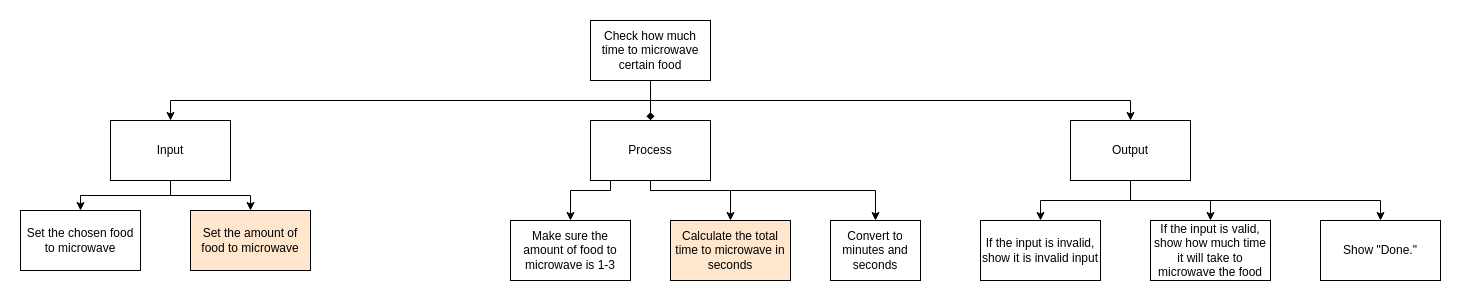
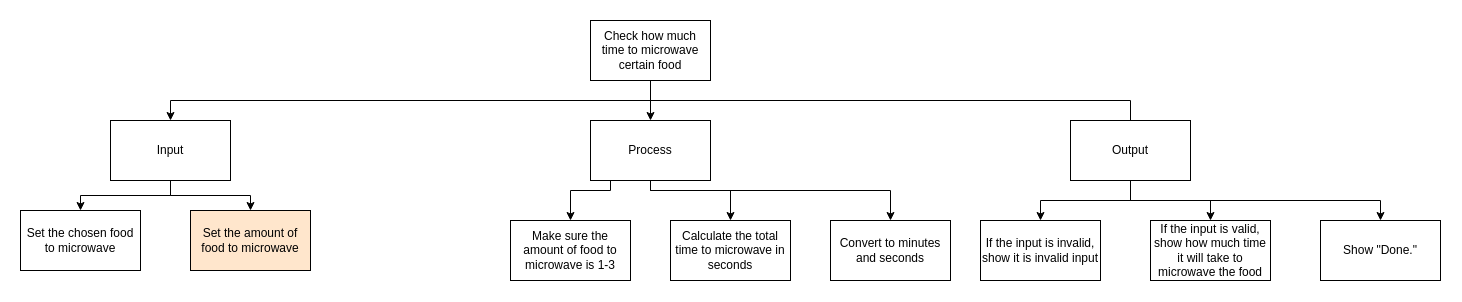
edge "Check how much time to microwave certain food" -> "Process": arrowhead diamond -> classic
edge "Check how much time to microwave certain food" -> "Output": arrowhead classic -> none
node "Calculate the total time to microwave in seconds": fillcolor #ffe6cc -> #ffffff
node "Convert to minutes and seconds": size 90x60 -> 120x60
